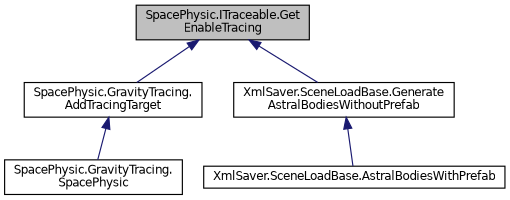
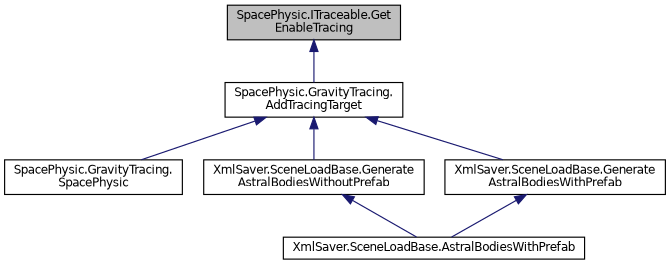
edge "XmlSaver.SceneLoadBase.Generate AstralBodiesWithoutPrefab" -> "SpacePhysic.ITraceable.Get EnableTracing": now "XmlSaver.SceneLoadBase.Generate AstralBodiesWithoutPrefab" -> "SpacePhysic.GravityTracing. AddTracingTarget"
node "XmlSaver.SceneLoadBase.Generate AstralBodiesWithPrefab": added
